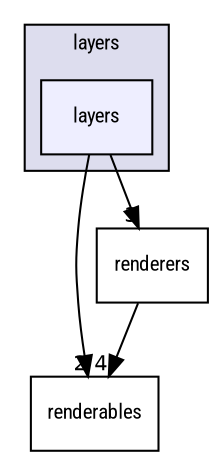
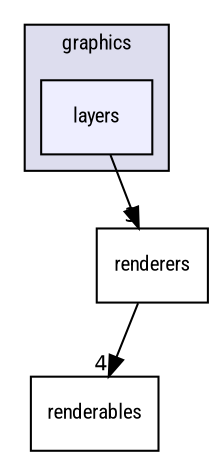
cluster "layers": label "layers" -> "graphics"
edge "layers" -> "renderables": removed
